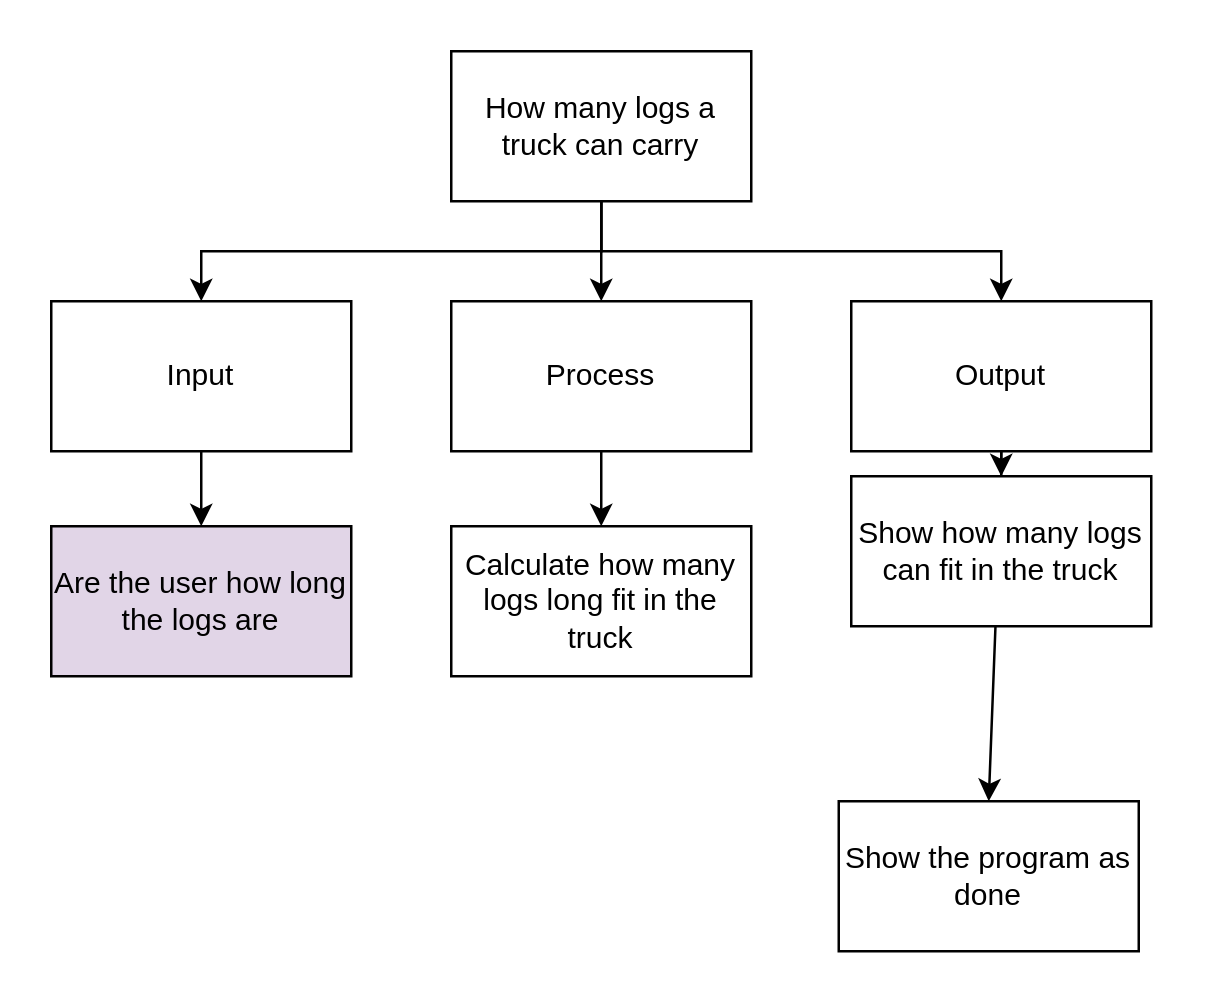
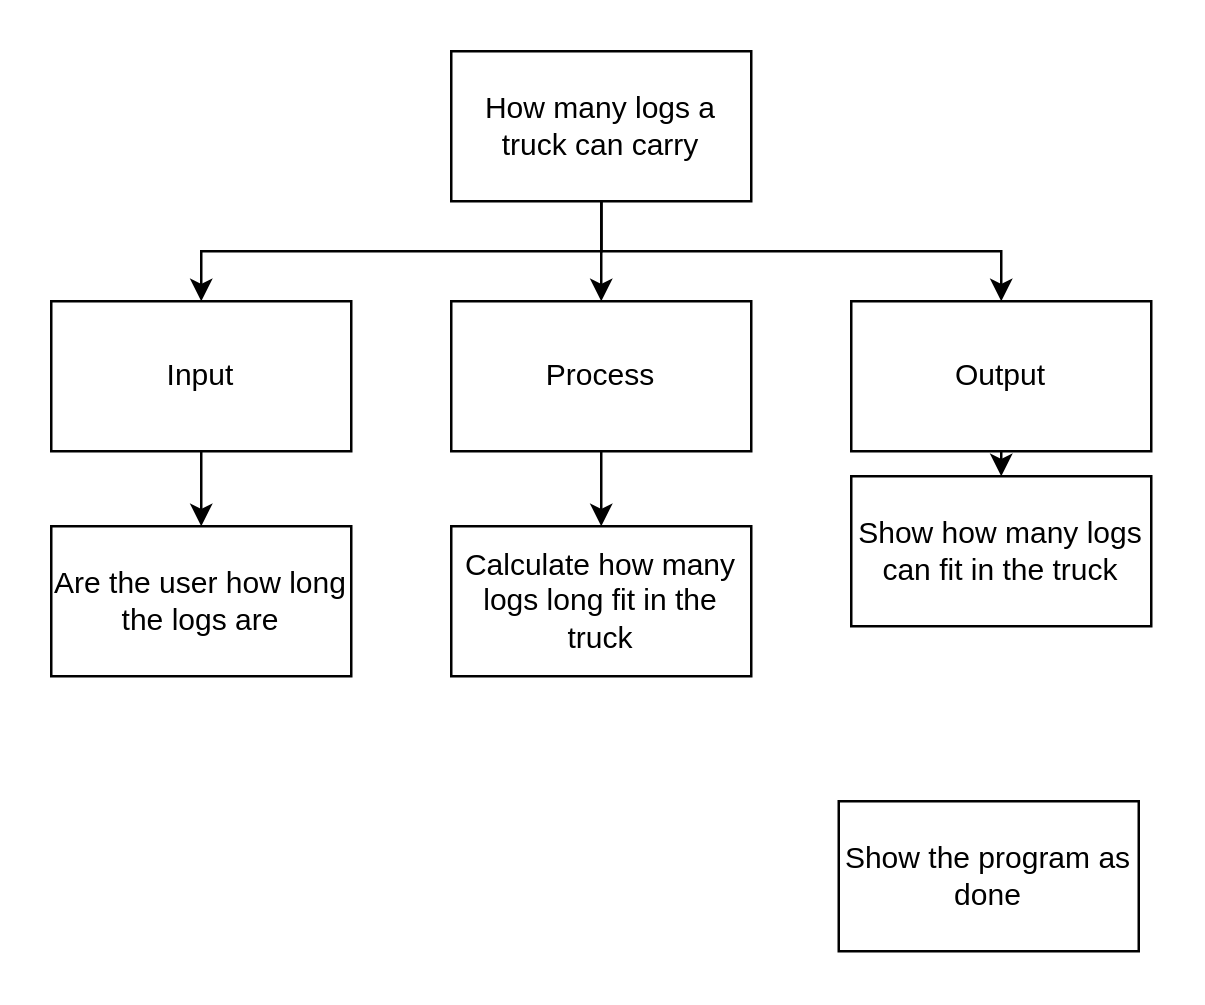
node "Are the user how long the logs are": fillcolor #e1d5e7 -> #ffffff
edge "Output" -> "Show the program as done": removed
